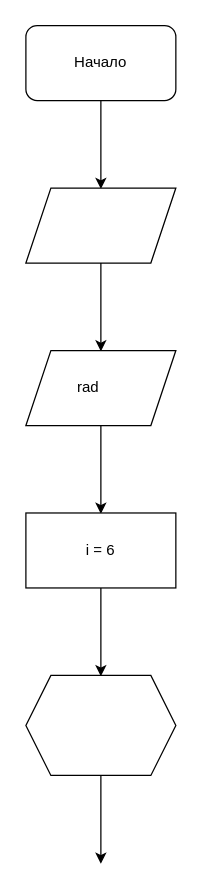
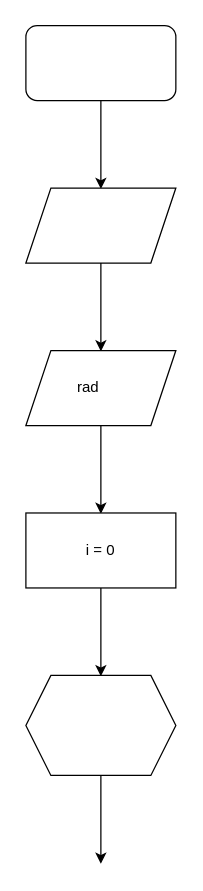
node "Начало": removed
node "i = 6": label "i = 6" -> "i = 0"
